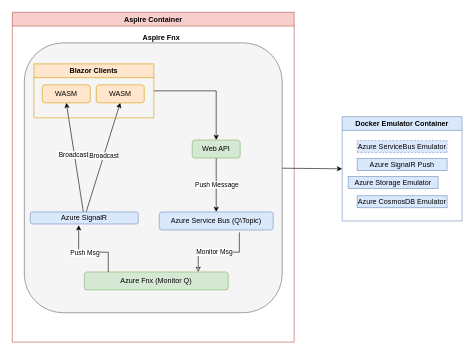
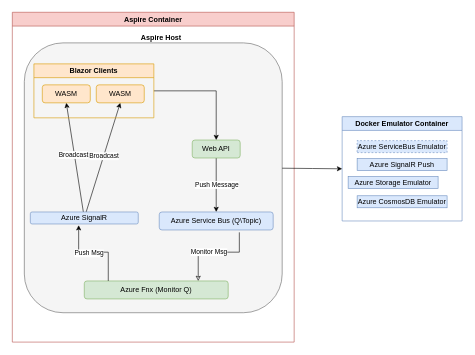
node "Aspire Fnx": label "Aspire Fnx" -> "Aspire Host"
node "Azure Fnx (Monitor Q)": moved (156, 281) -> (156, 290)
